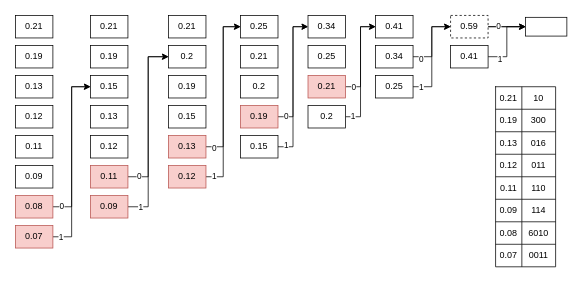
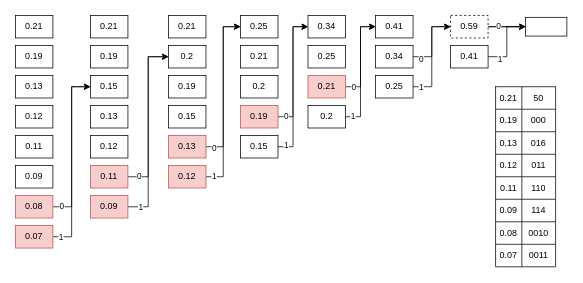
node "10": label "10" -> "50"
node "300": label "300" -> "000"
node "6010": label "6010" -> "0010"
